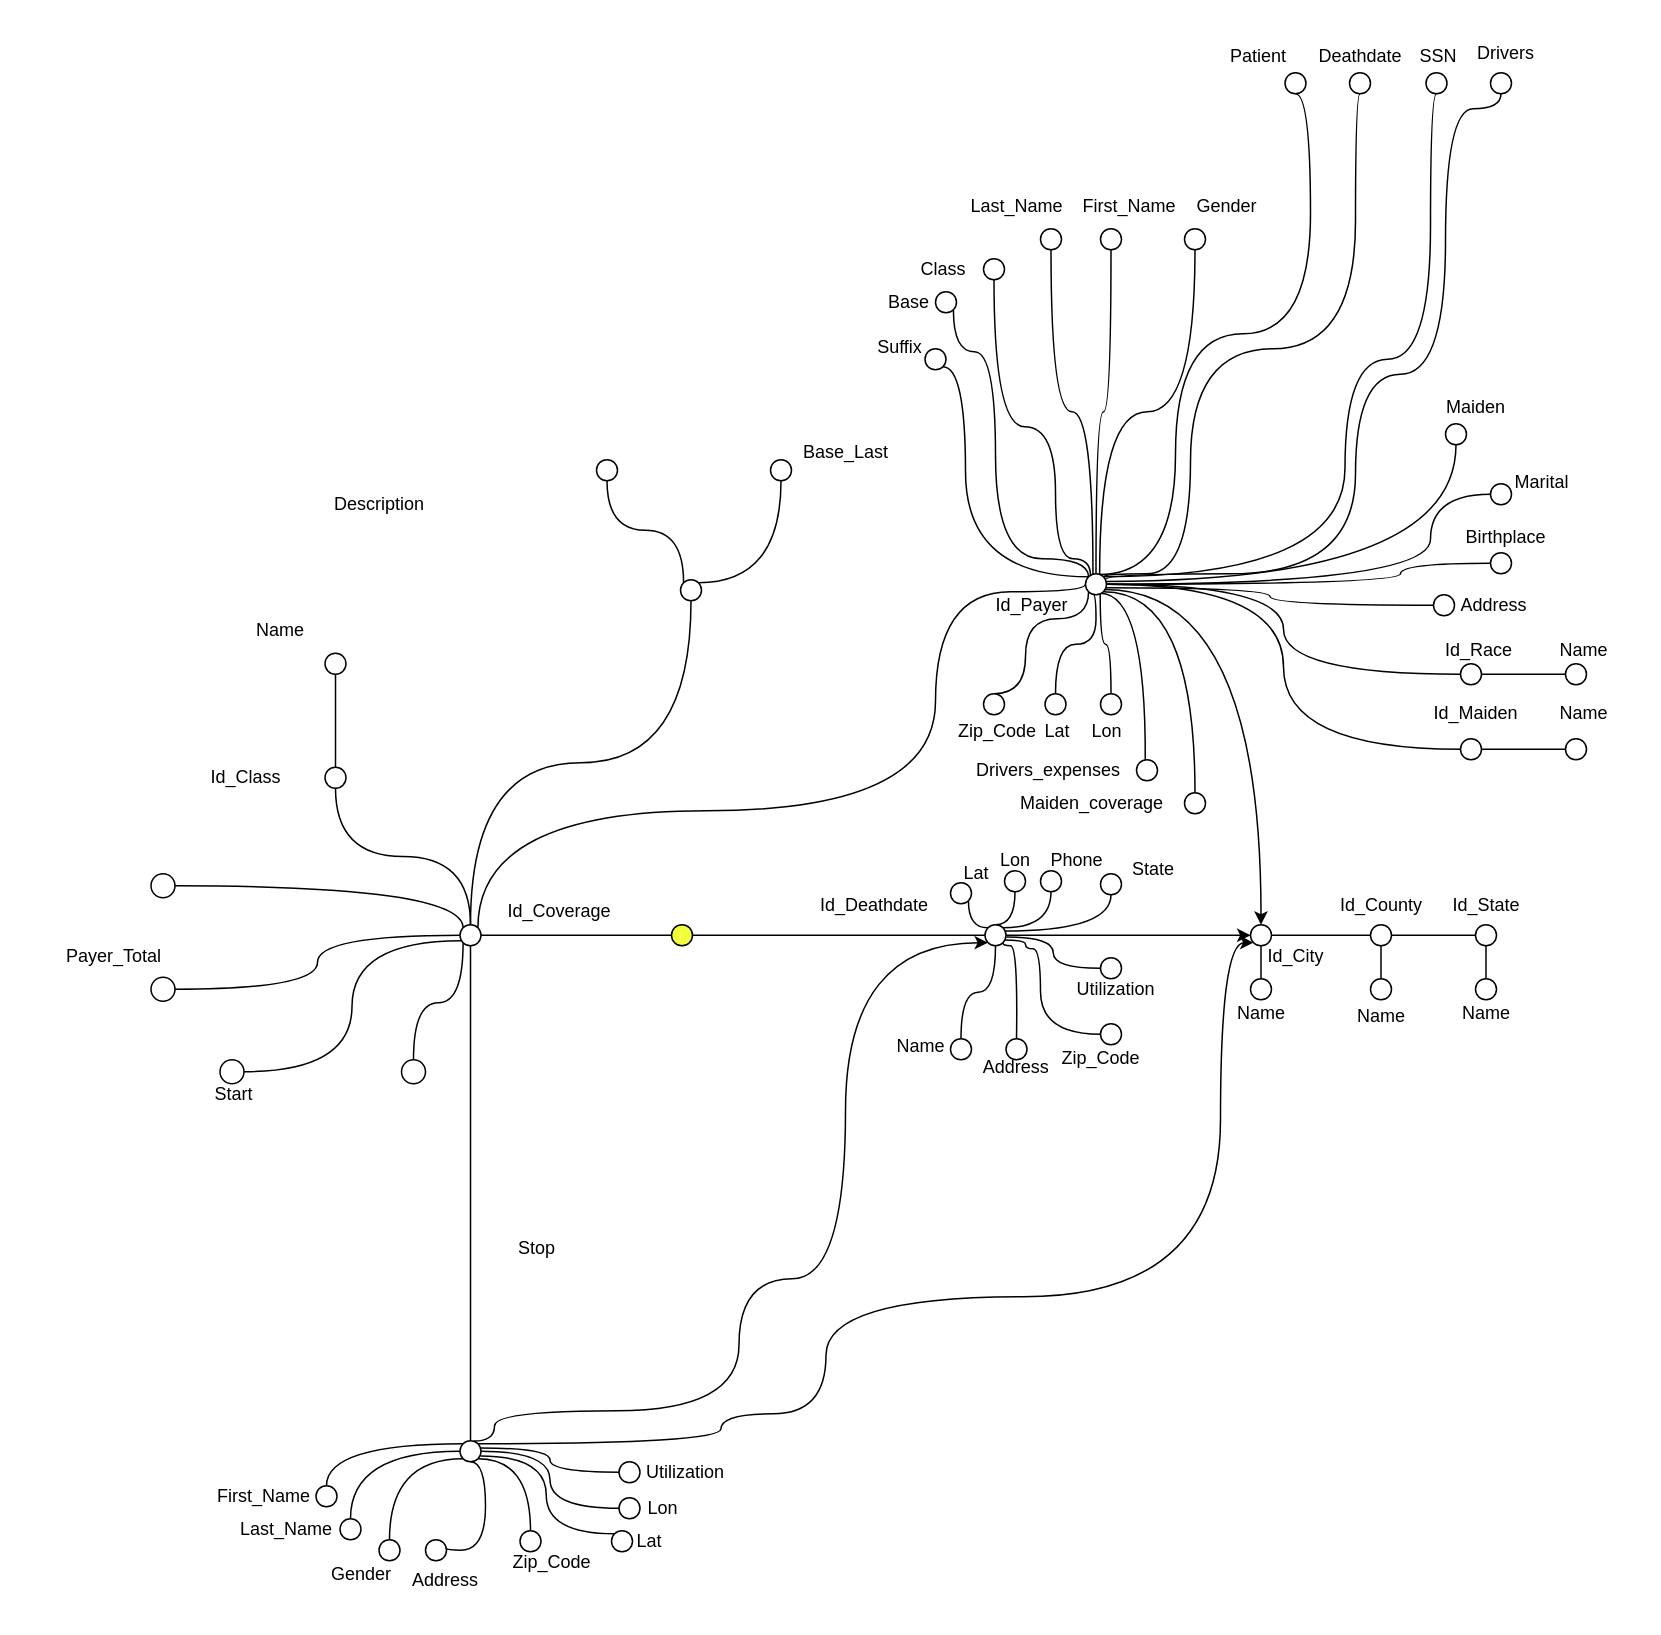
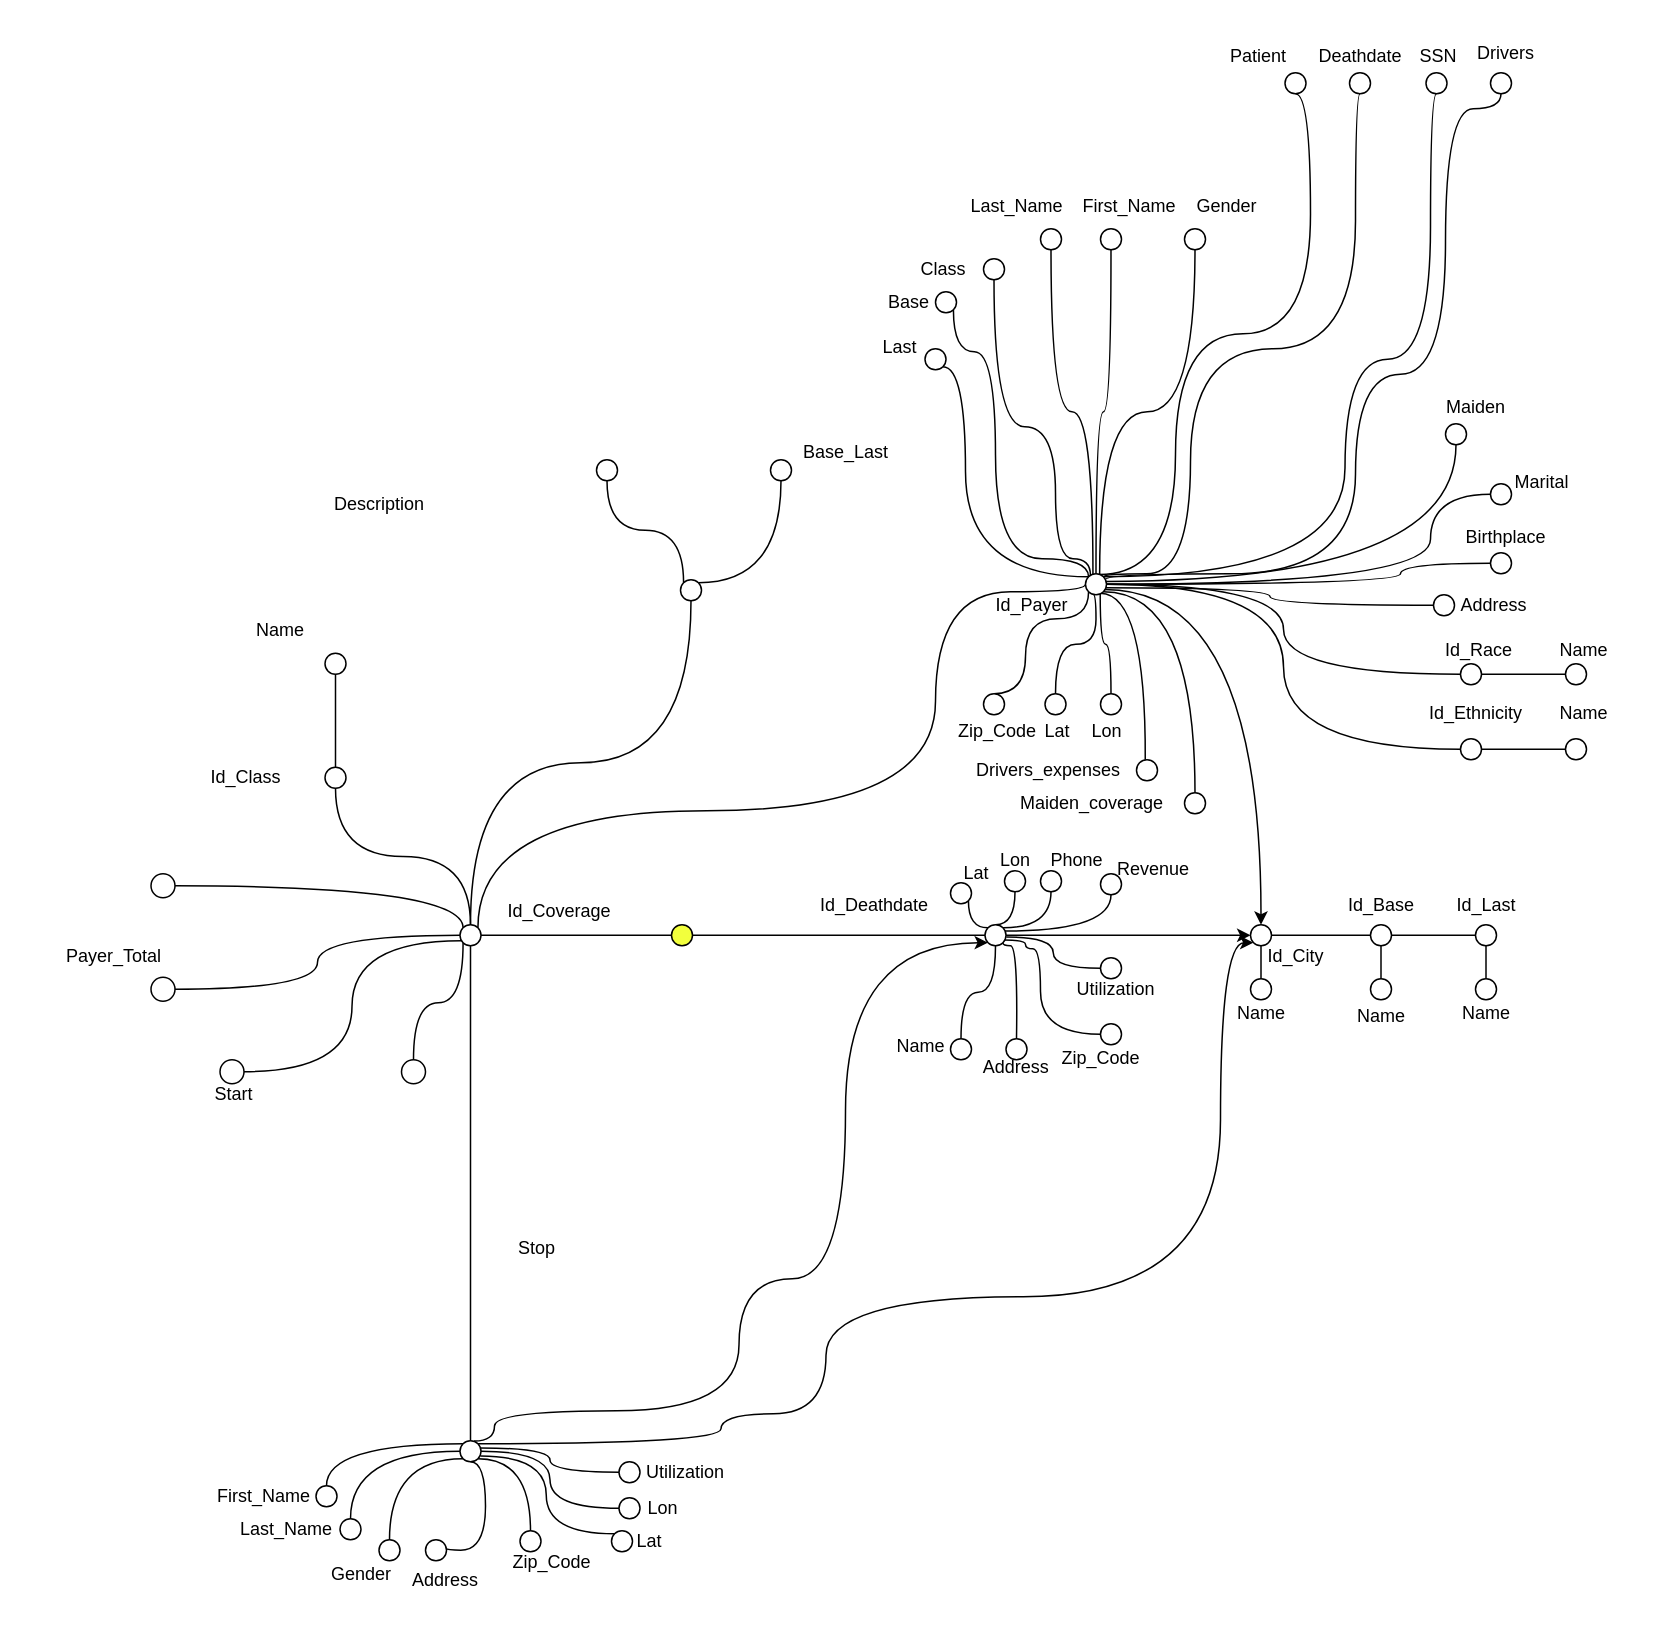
node "Suffix": label "Suffix" -> "Last"
node "Id_Maiden": label "Id_Maiden" -> "Id_Ethnicity"
node "State": label "State" -> "Revenue"
node "Id_County": label "Id_County" -> "Id_Base"
node "Id_State": label "Id_State" -> "Id_Last"
